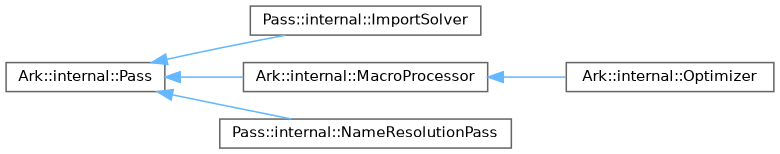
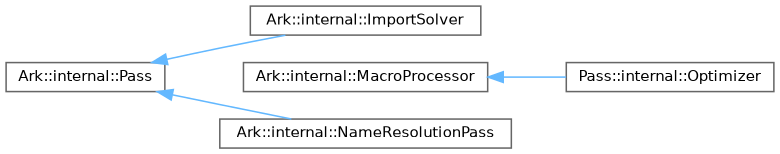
node "Pass::internal::ImportSolver": label "Pass::internal::ImportSolver" -> "Ark::internal::ImportSolver"
edge "Ark::internal::MacroProcessor" -> "Ark::internal::Pass": removed
node "Ark::internal::Optimizer": label "Ark::internal::Optimizer" -> "Pass::internal::Optimizer"
node "Pass::internal::NameResolutionPass": label "Pass::internal::NameResolutionPass" -> "Ark::internal::NameResolutionPass"
